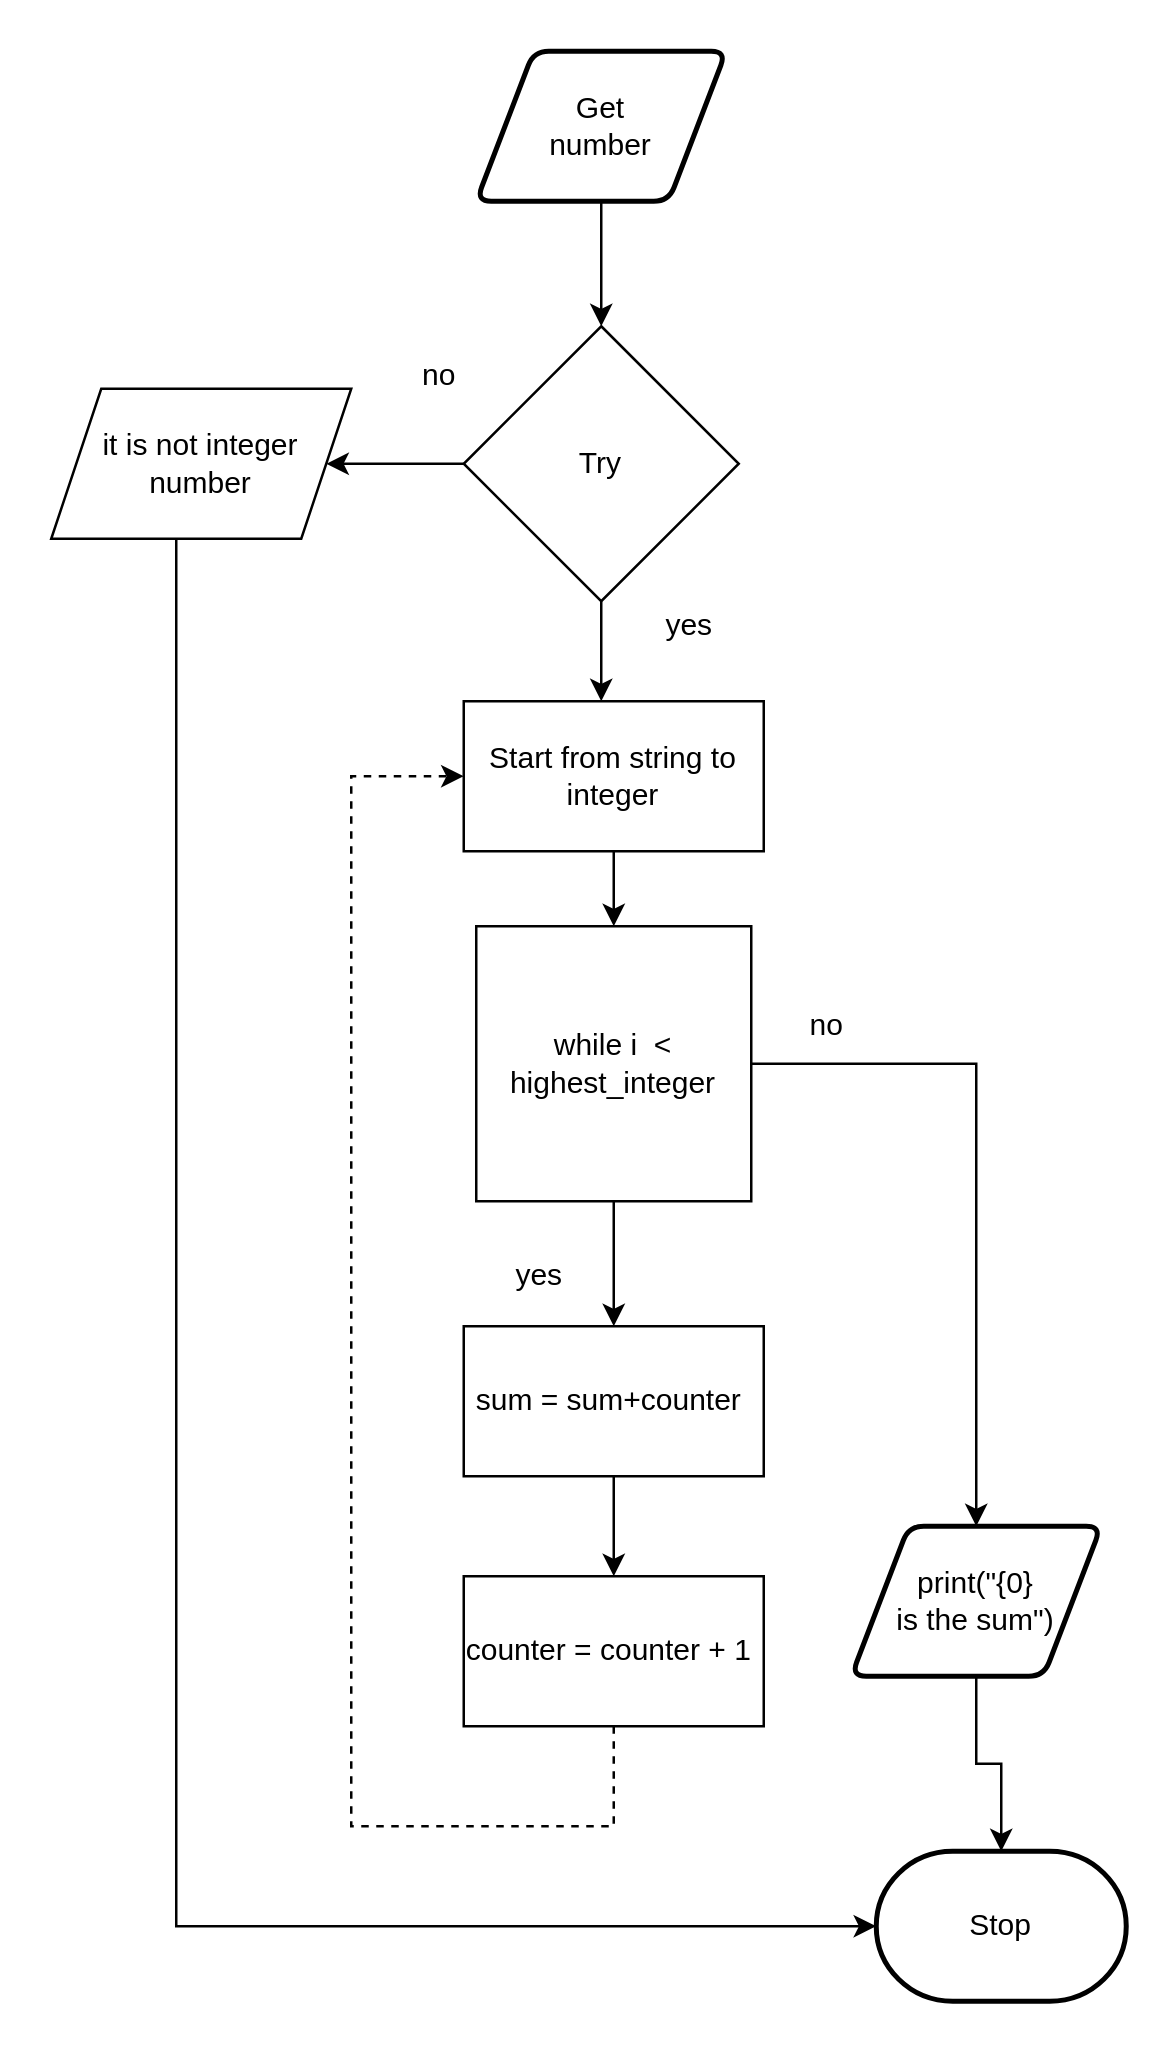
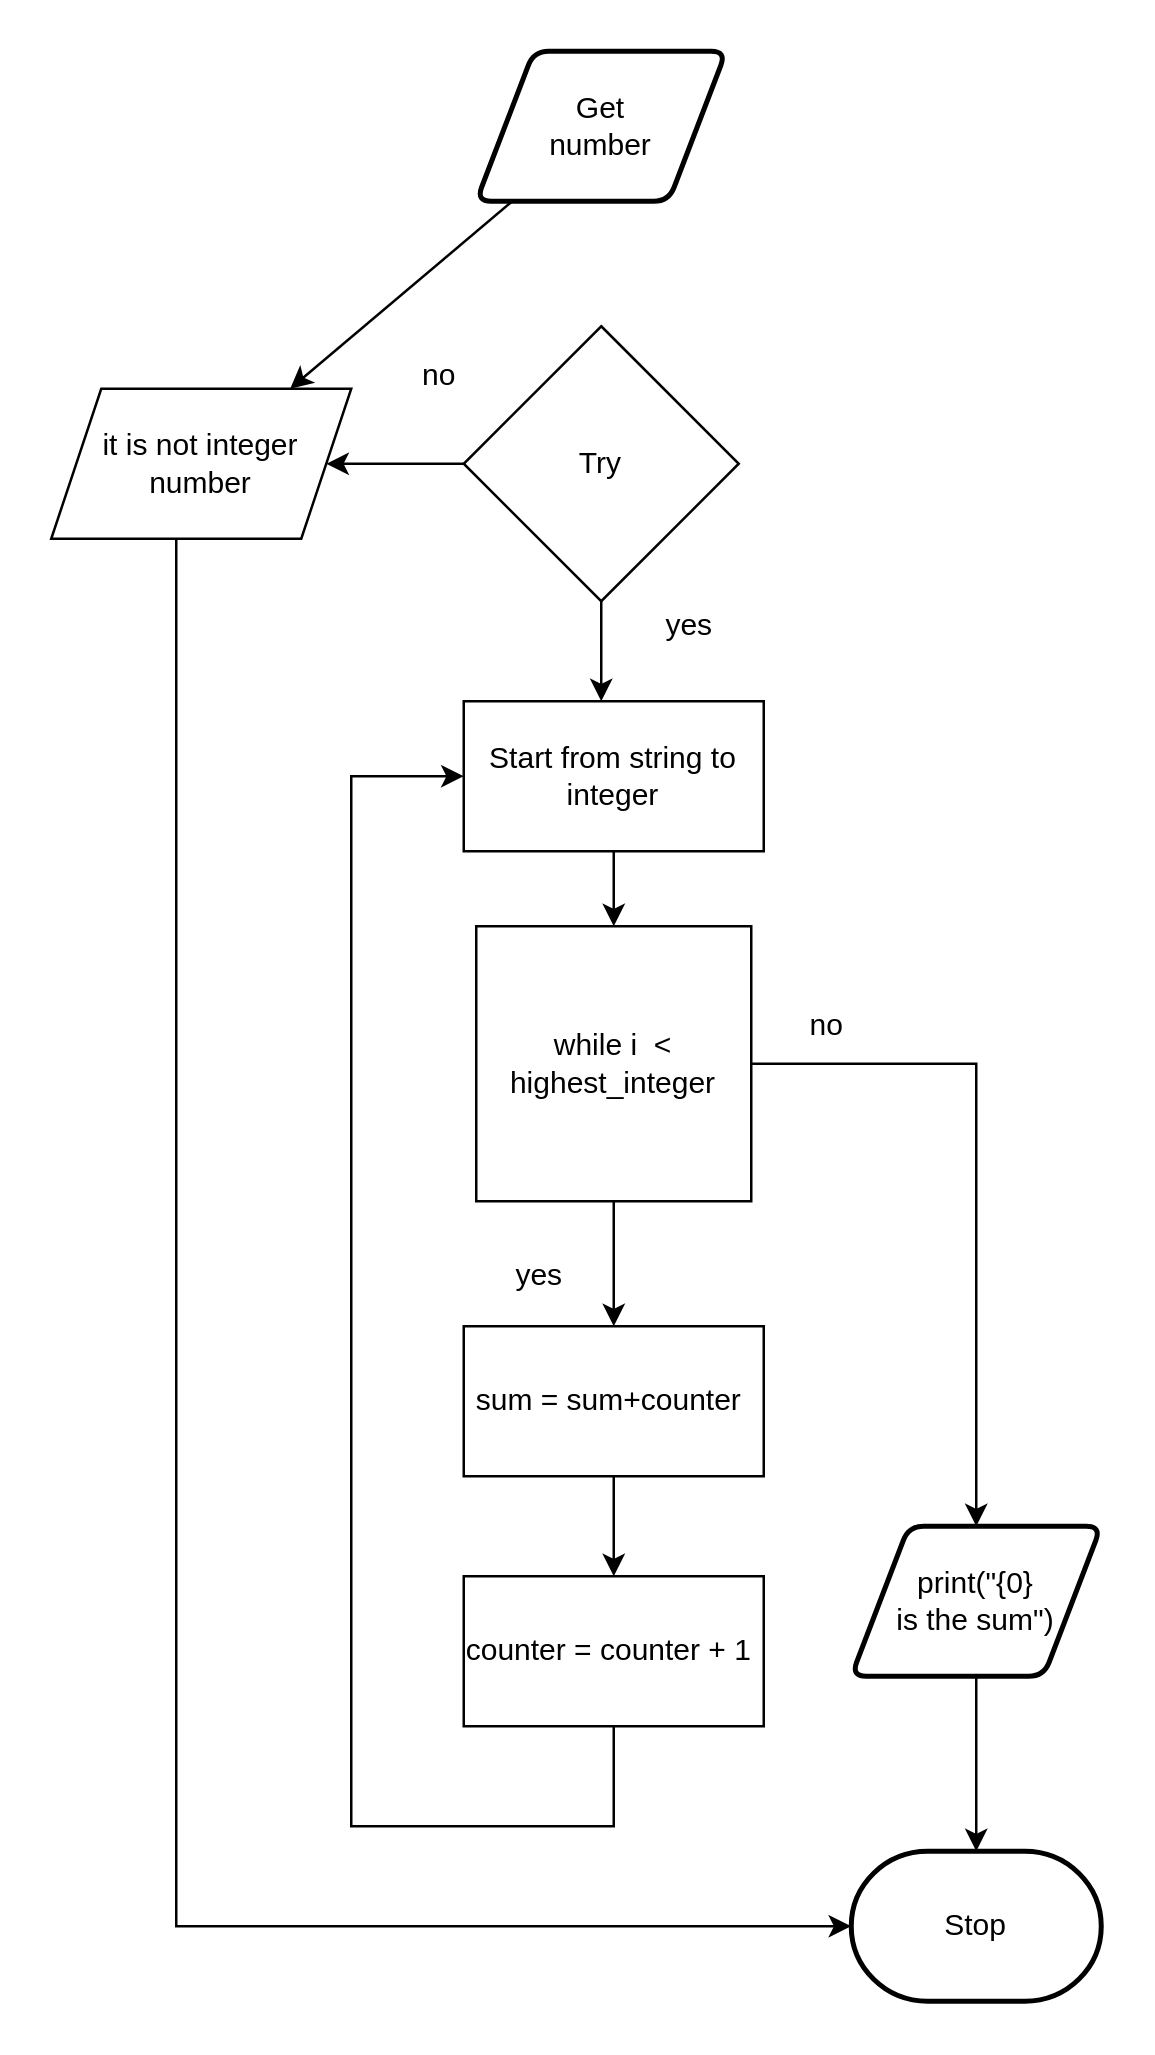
edge "Get number" -> "Try": now "Get number" -> "it is not integer number"
edge "counter = counter + 1" -> "Start from string to integer": style dashed -> solid
node "Stop": moved (1001, 1926) -> (976, 1926)
